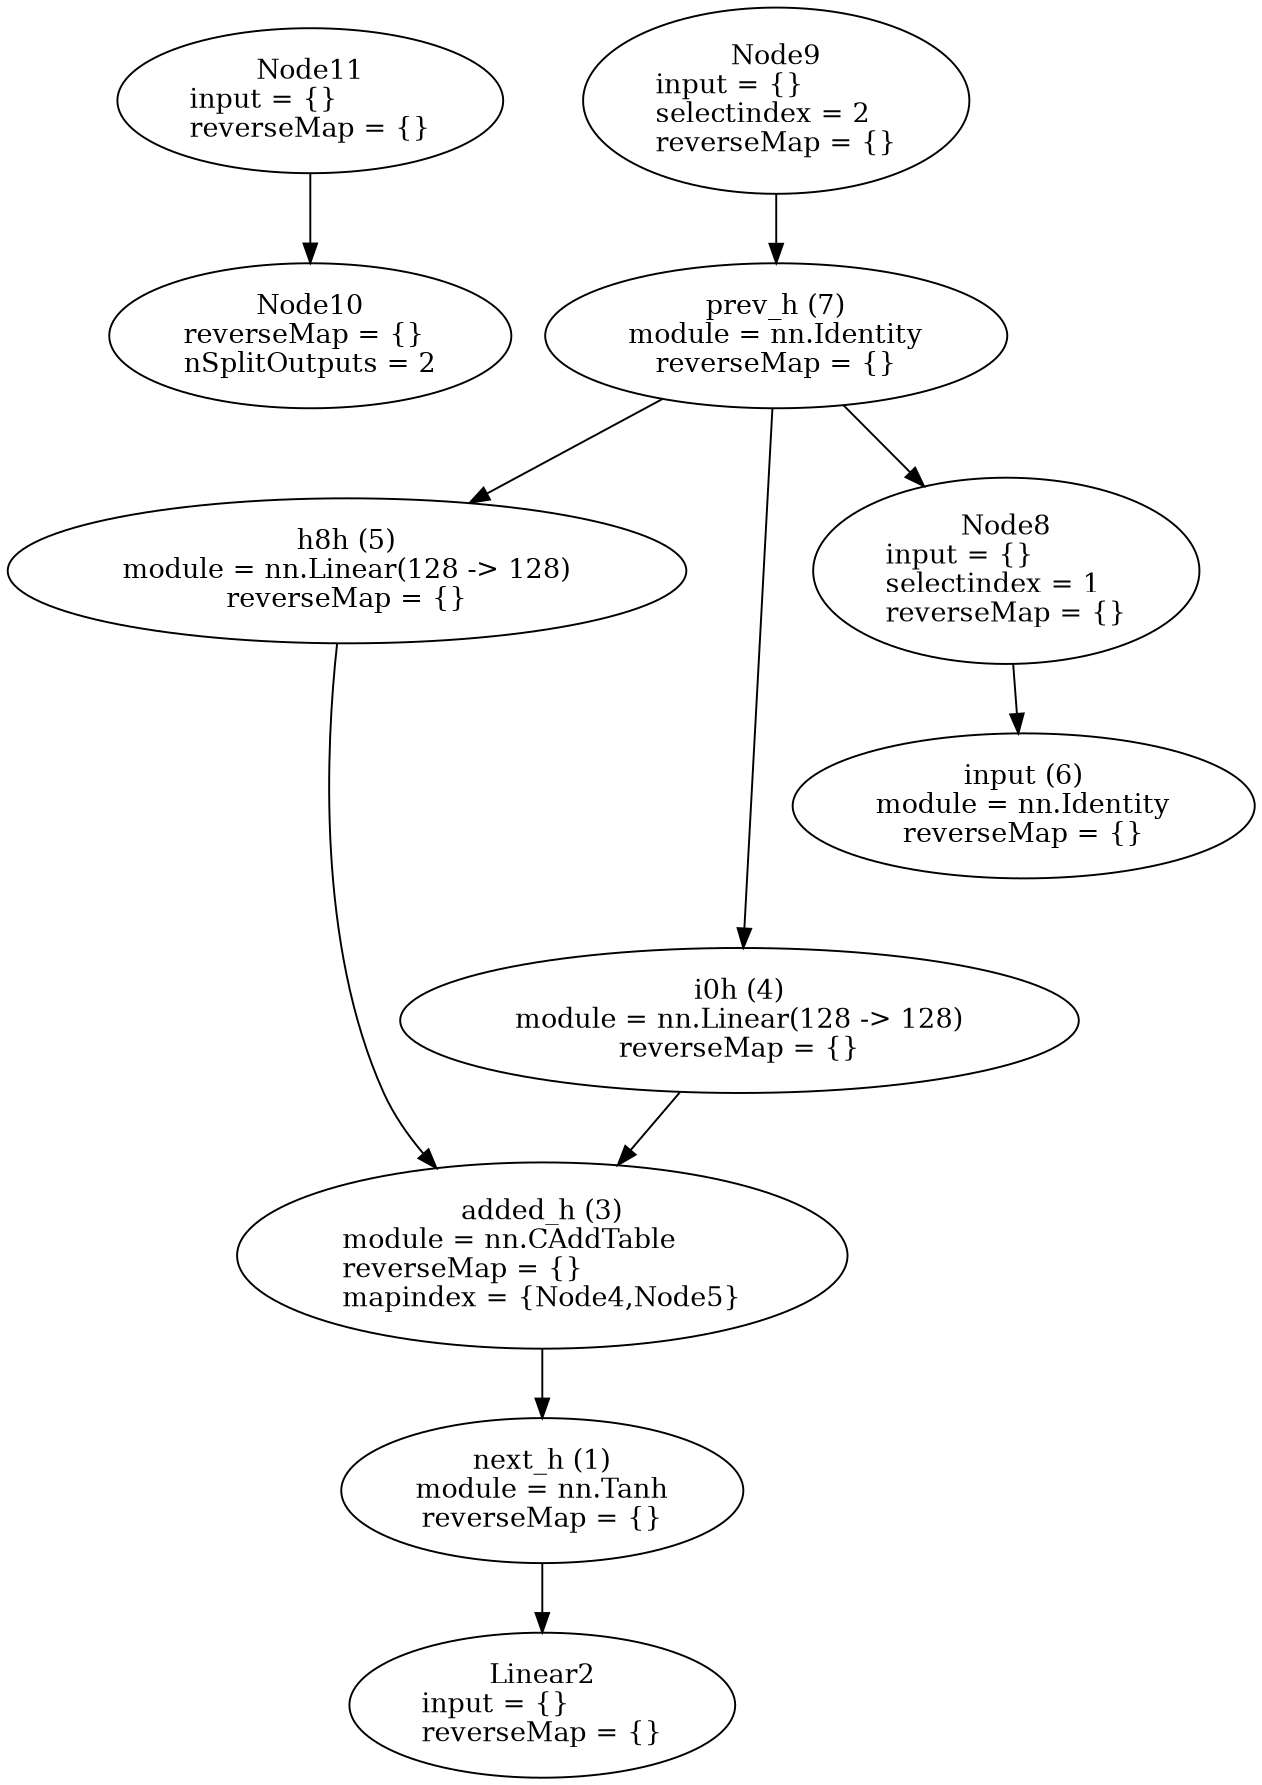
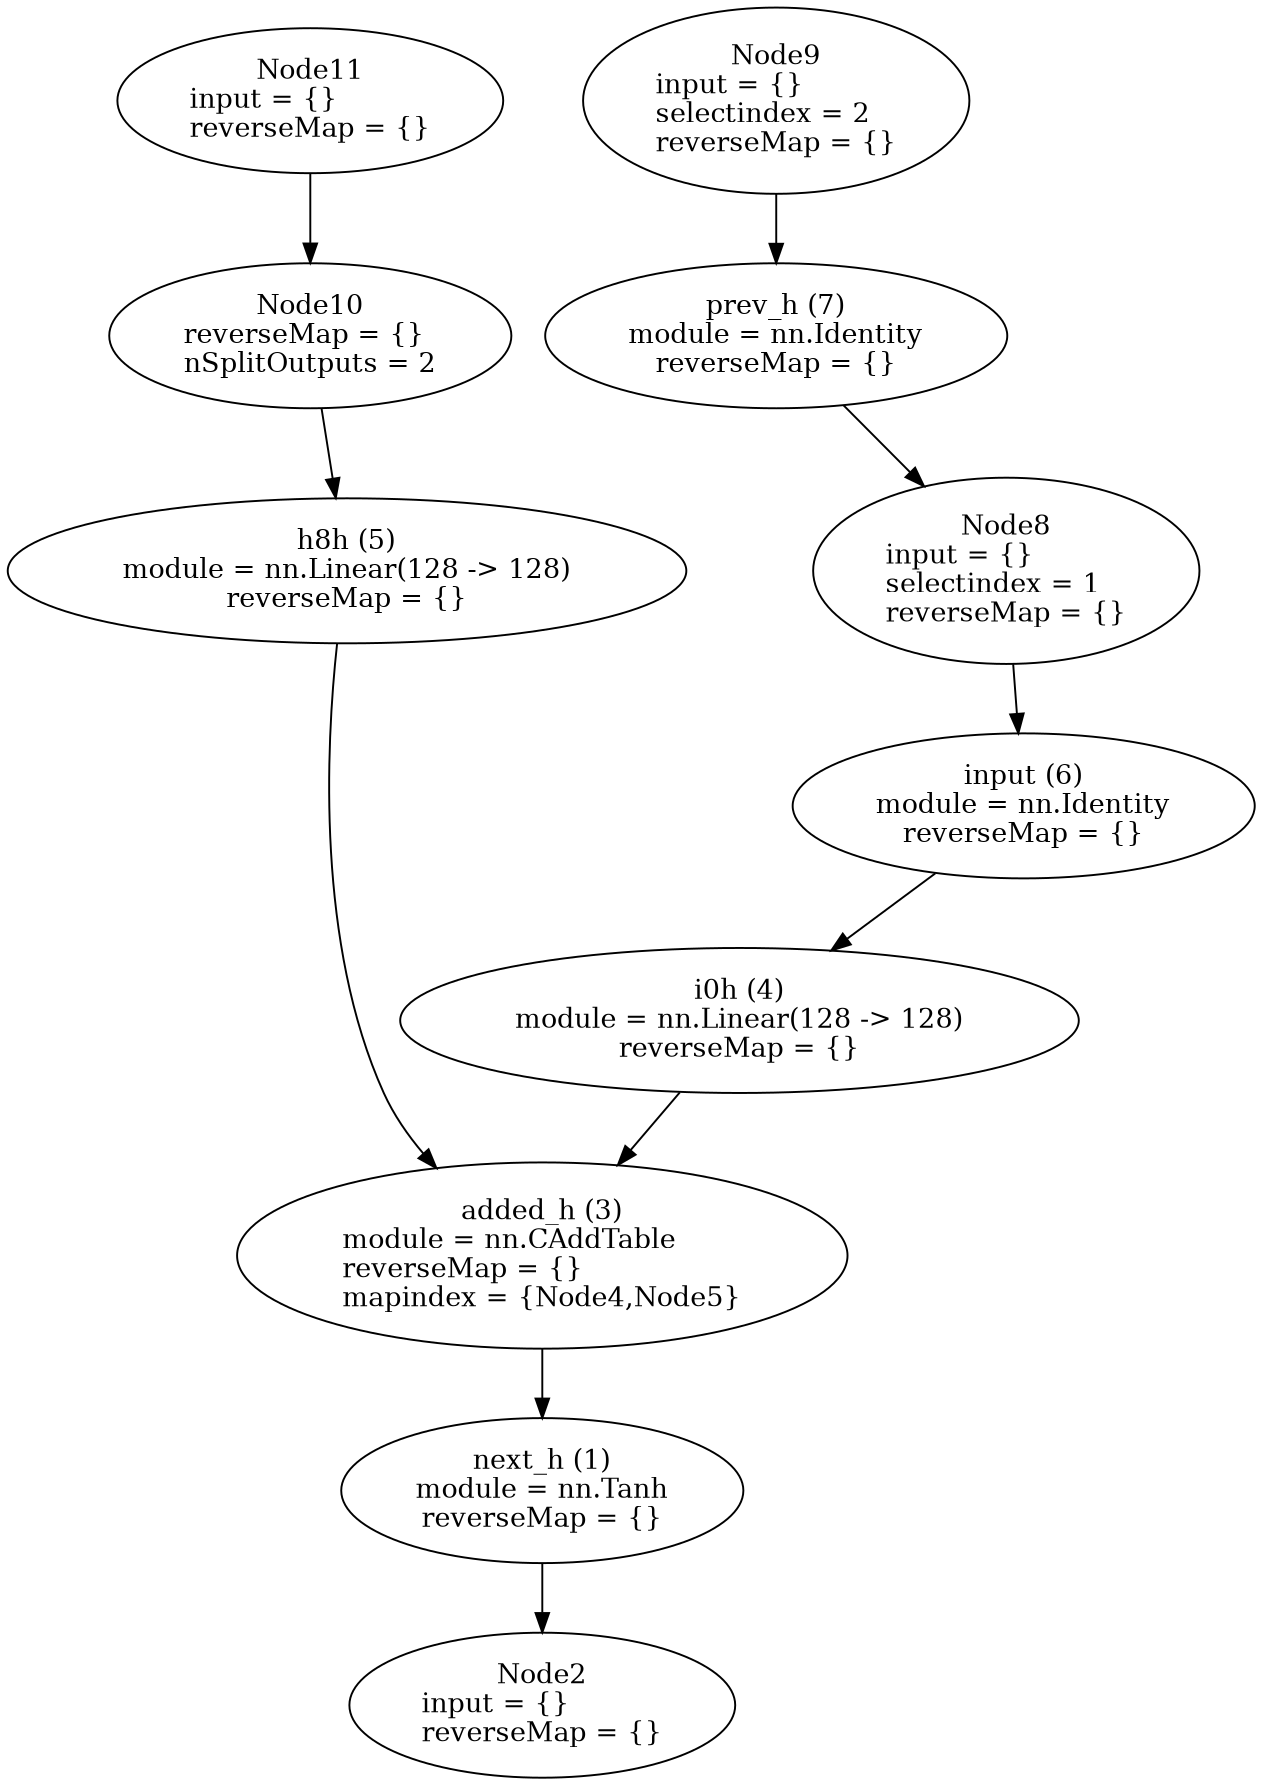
edge "prev_h (7) module = nn.Identity reverseMap = {}" -> "h8h (5) module = nn.Linear(128 -> 128) reverseMap = {}": now "Node10 reverseMap = {} nSplitOutputs = 2" -> "h8h (5) module = nn.Linear(128 -> 128) reverseMap = {}"
edge "prev_h (7) module = nn.Identity reverseMap = {}" -> "i0h (4) module = nn.Linear(128 -> 128) reverseMap = {}": now "input (6) module = nn.Identity reverseMap = {}" -> "i0h (4) module = nn.Linear(128 -> 128) reverseMap = {}"
node "Linear2 input = {} reverseMap = {}": label "Linear2 input = {} reverseMap = {}" -> "Node2 input = {} reverseMap = {}"
